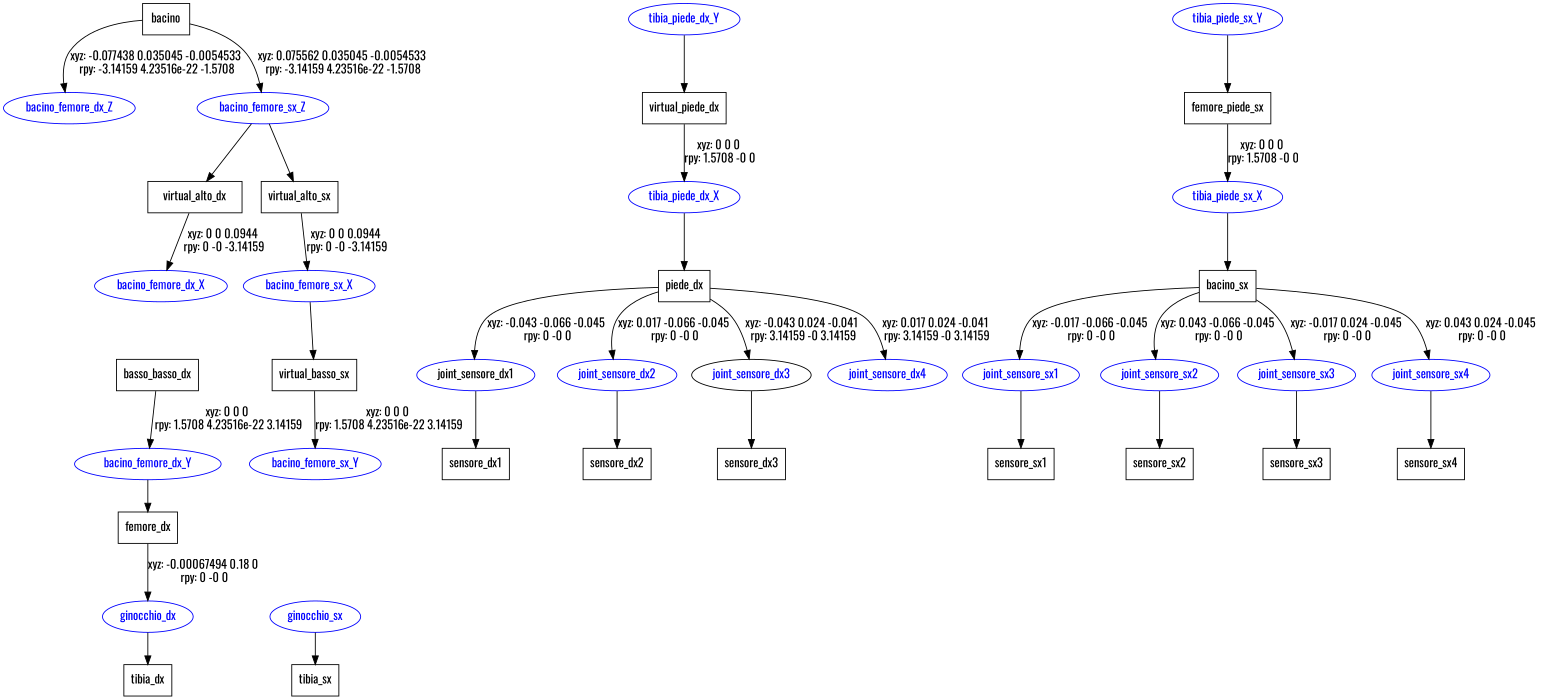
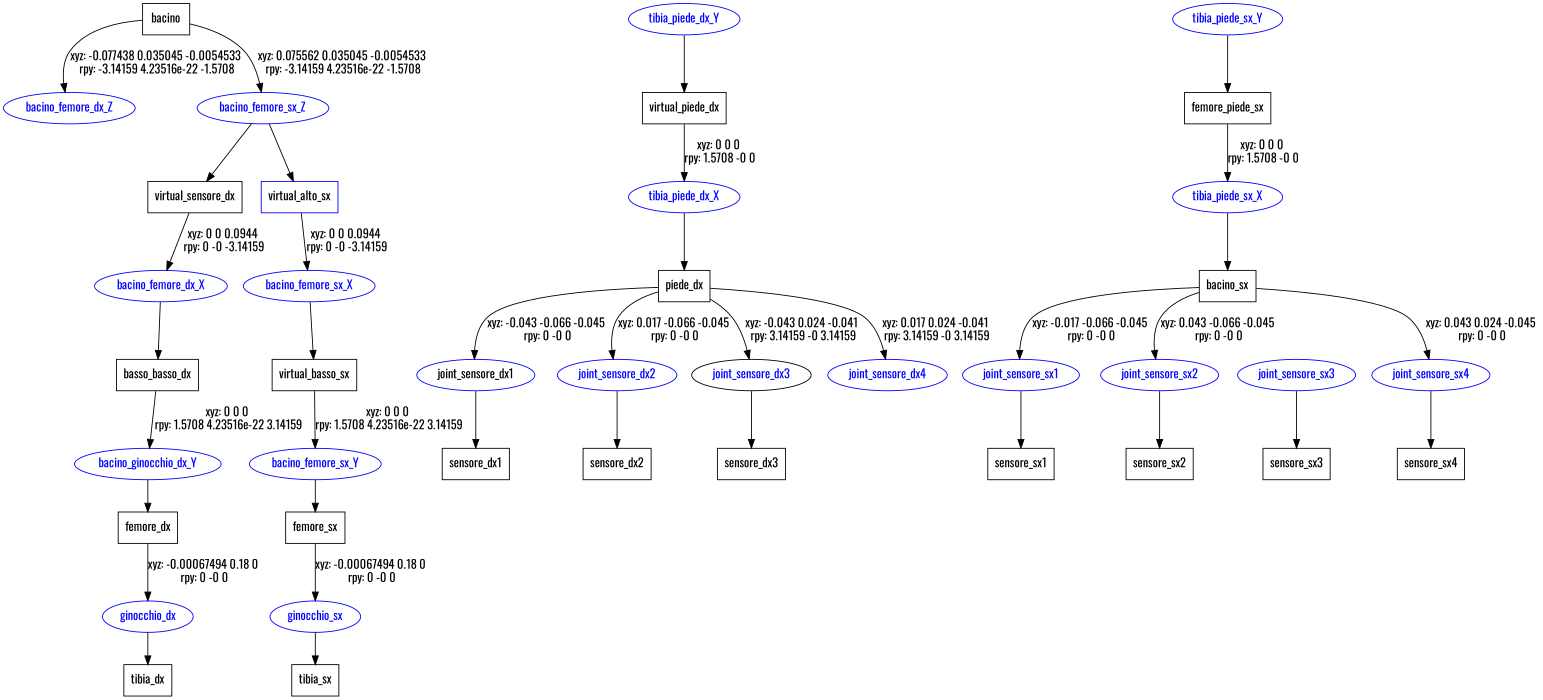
node "virtual_alto_dx": label "virtual_alto_dx" -> "virtual_sensore_dx"
node "virtual_alto_sx": color black -> blue
edge "bacino_sx" -> "joint_sensore_sx3": removed, label "xyz: -0.017 0.024 -0.045 rpy: 0 -0 0"
edge "bacino_femore_dx_X" -> "basso_basso_dx": added
node "bacino_femore_dx_Y": label "bacino_femore_dx_Y" -> "bacino_ginocchio_dx_Y"
node "femore_sx": added
